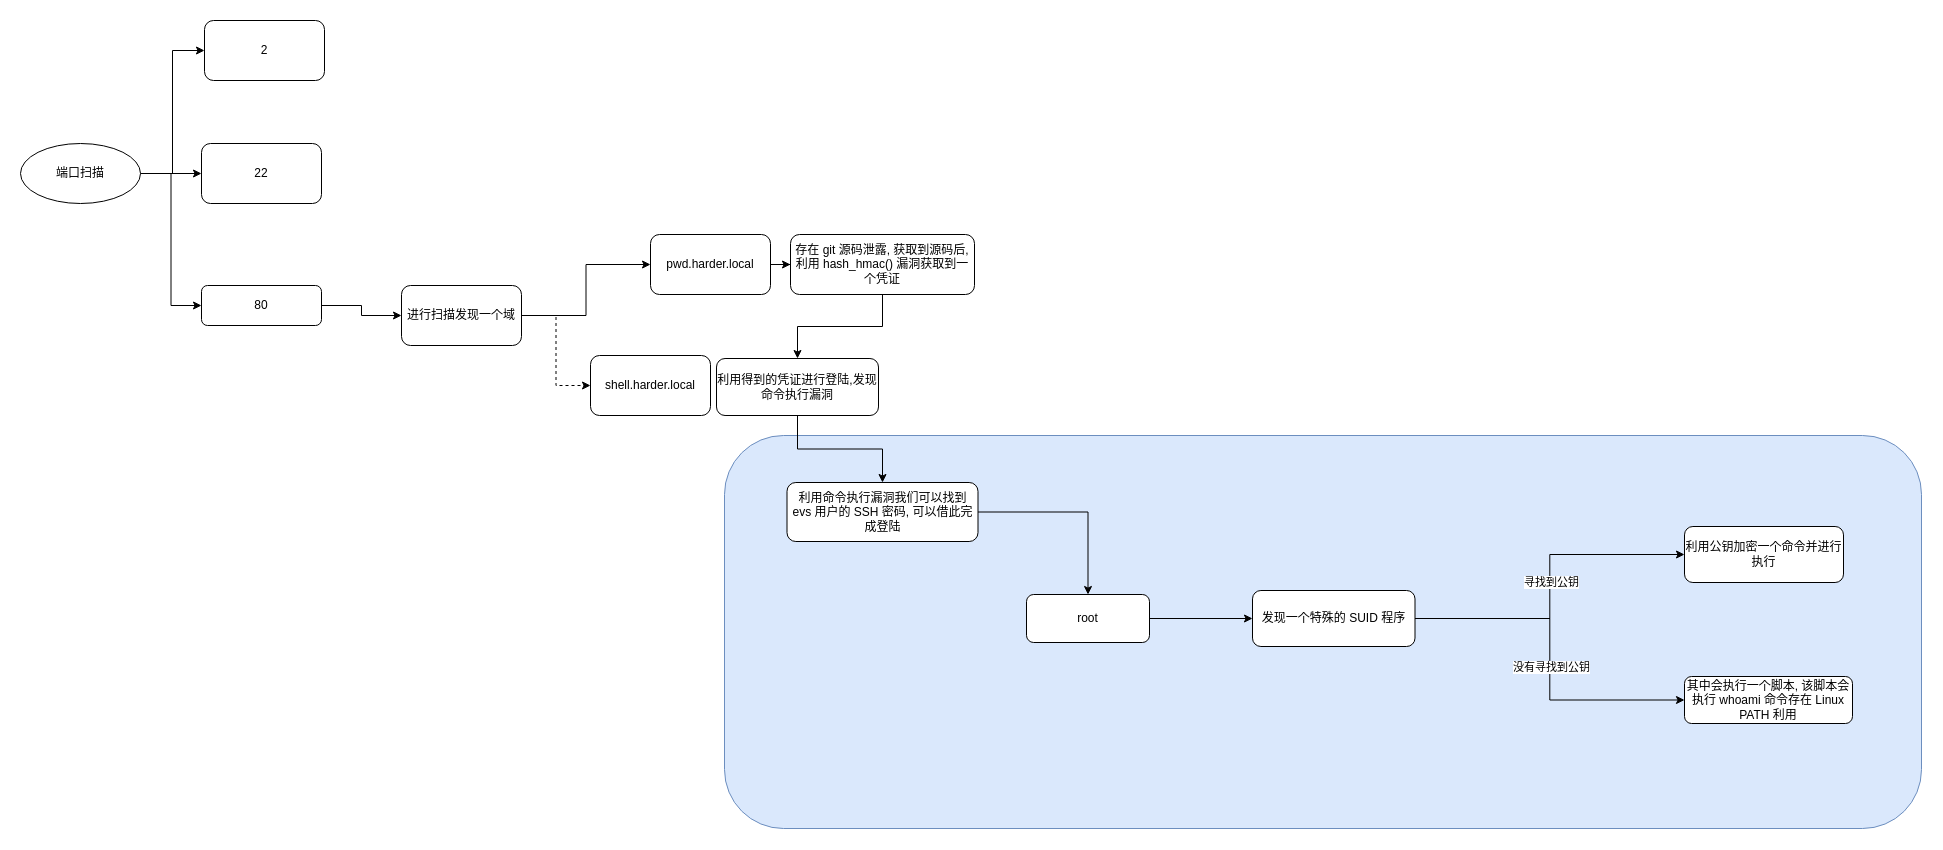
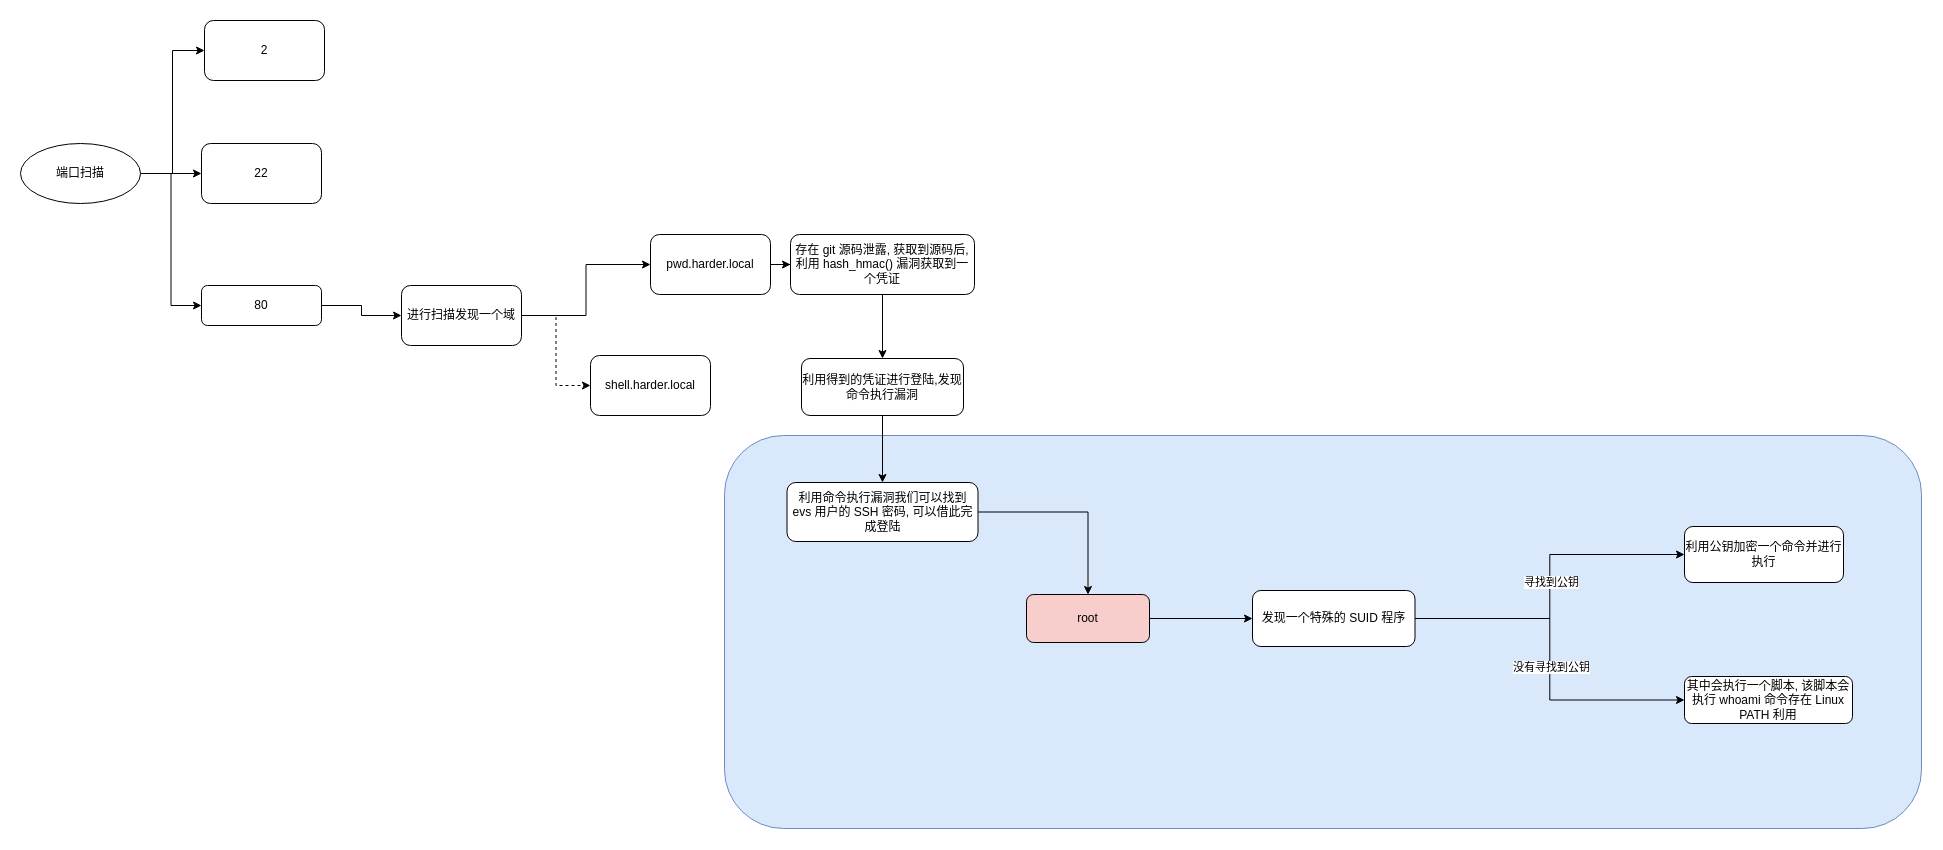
node "利用得到的凭证进行登陆,发现命令执行漏洞": moved (798, 387) -> (883, 387)
node "root": fillcolor #ffffff -> #f8cecc
